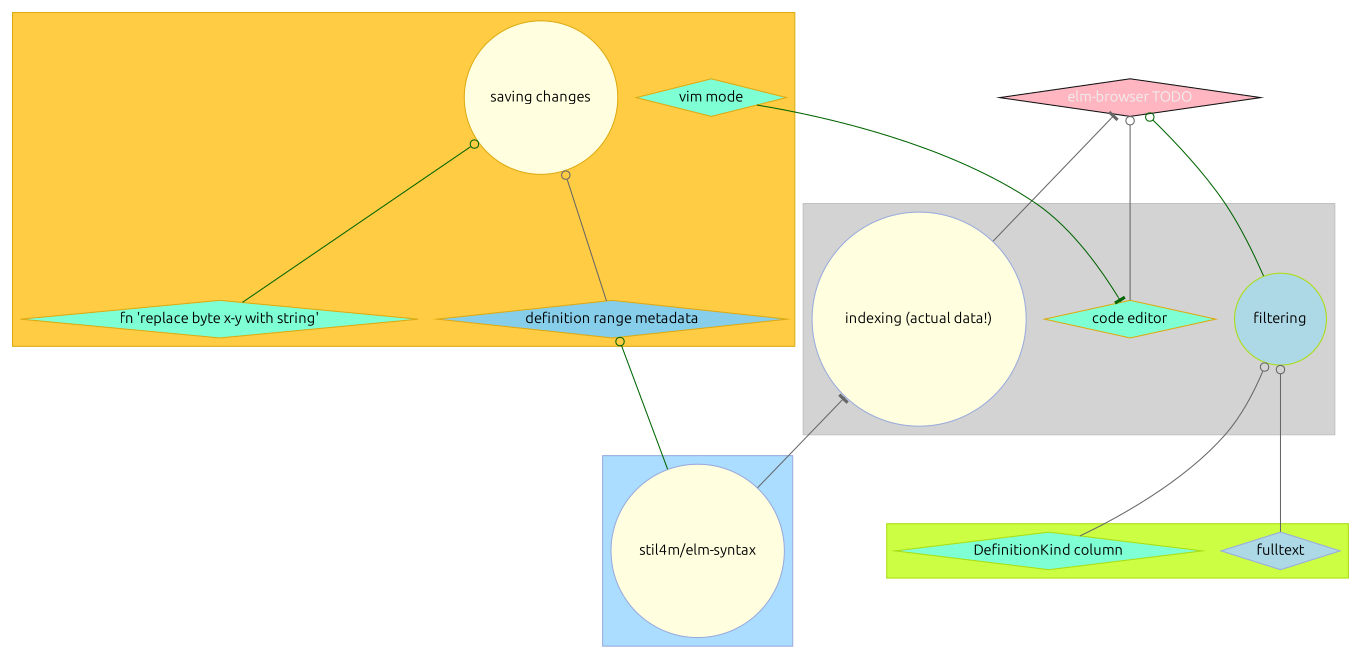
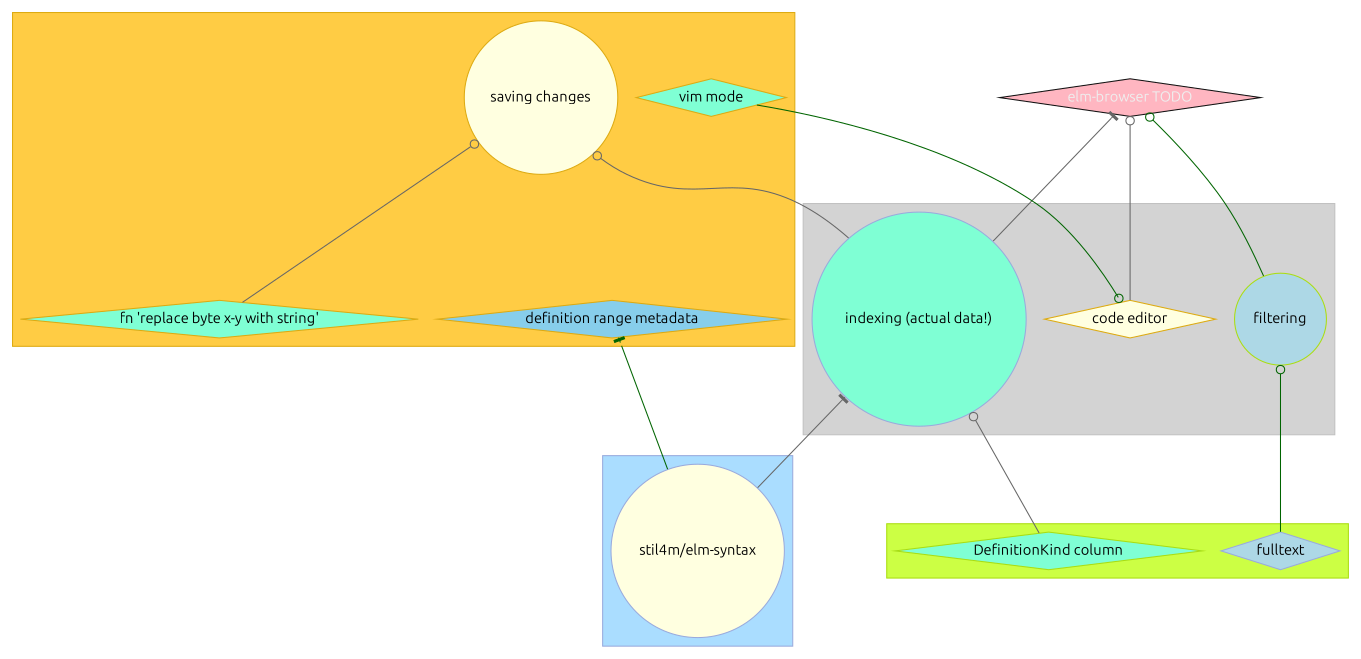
edge "vim mode" -> "code editor": arrowhead tee -> odot
edge "fn 'replace byte x-y with string'" -> "saving changes": color darkgreen -> gray40
edge "definition range metadata" -> "saving changes": now "indexing (actual data!)" -> "saving changes"
node "indexing (actual data!)": fillcolor lightyellow -> aquamarine
node "code editor": fillcolor aquamarine -> lightyellow
edge "stil4m/elm-syntax" -> "definition range metadata": arrowhead odot -> tee
edge "fulltext" -> "filtering": color gray40 -> darkgreen
edge "DefinitionKind column" -> "filtering": now "DefinitionKind column" -> "indexing (actual data!)"
